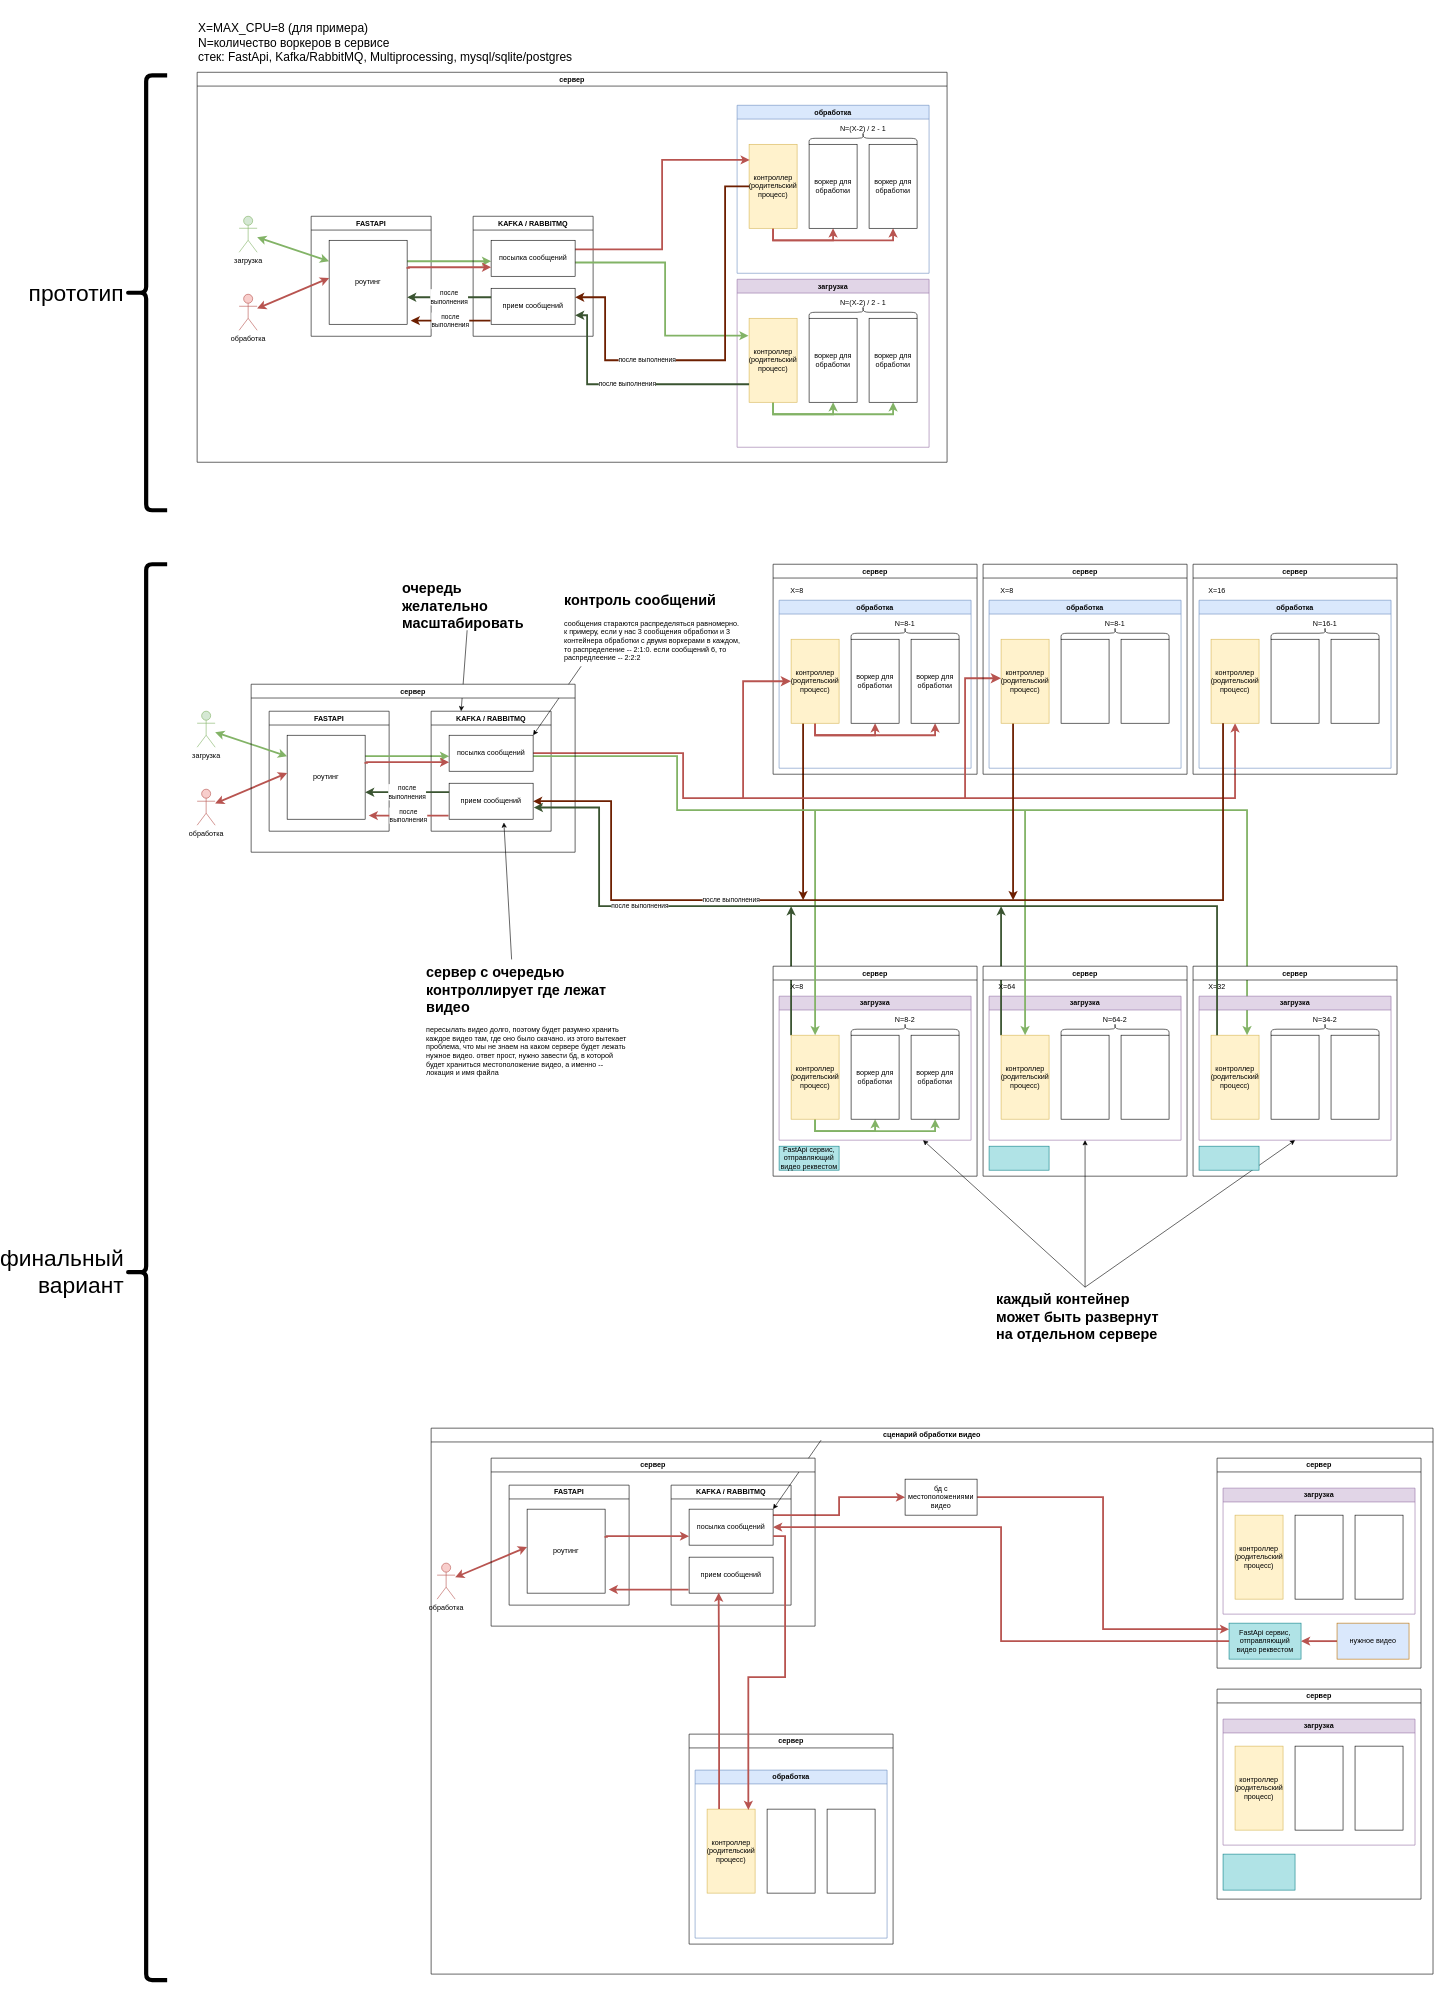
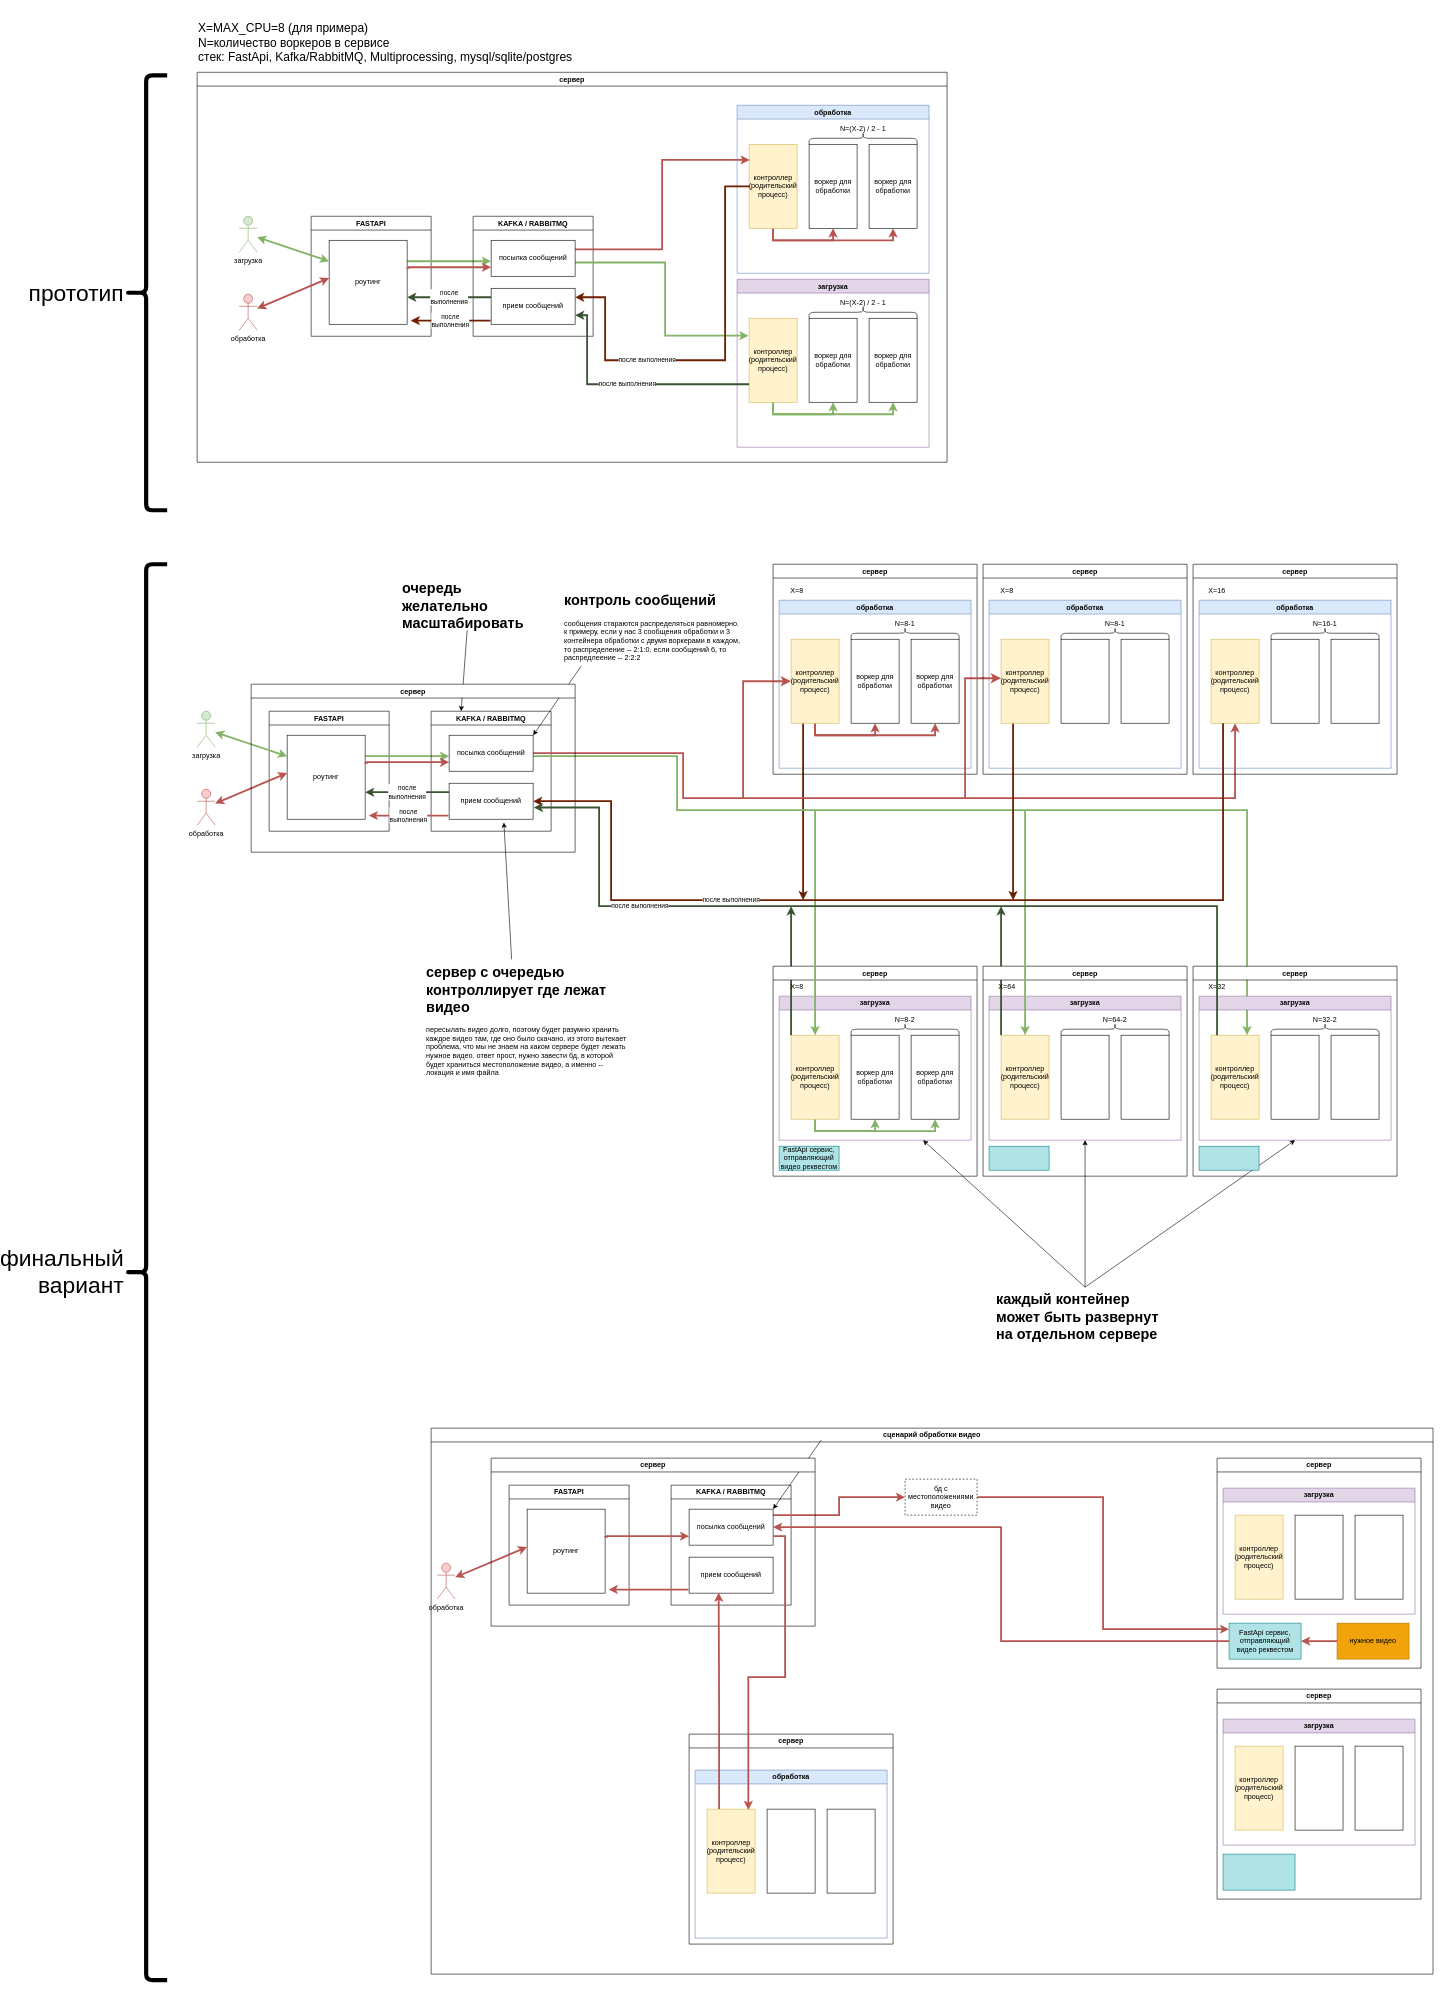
node "N=34-2": label "N=34-2" -> "N=32-2"
node "бд с местоположениями видео": style solid -> dashed
node "нужное видео": fillcolor #dae8fc -> #f0a30a
